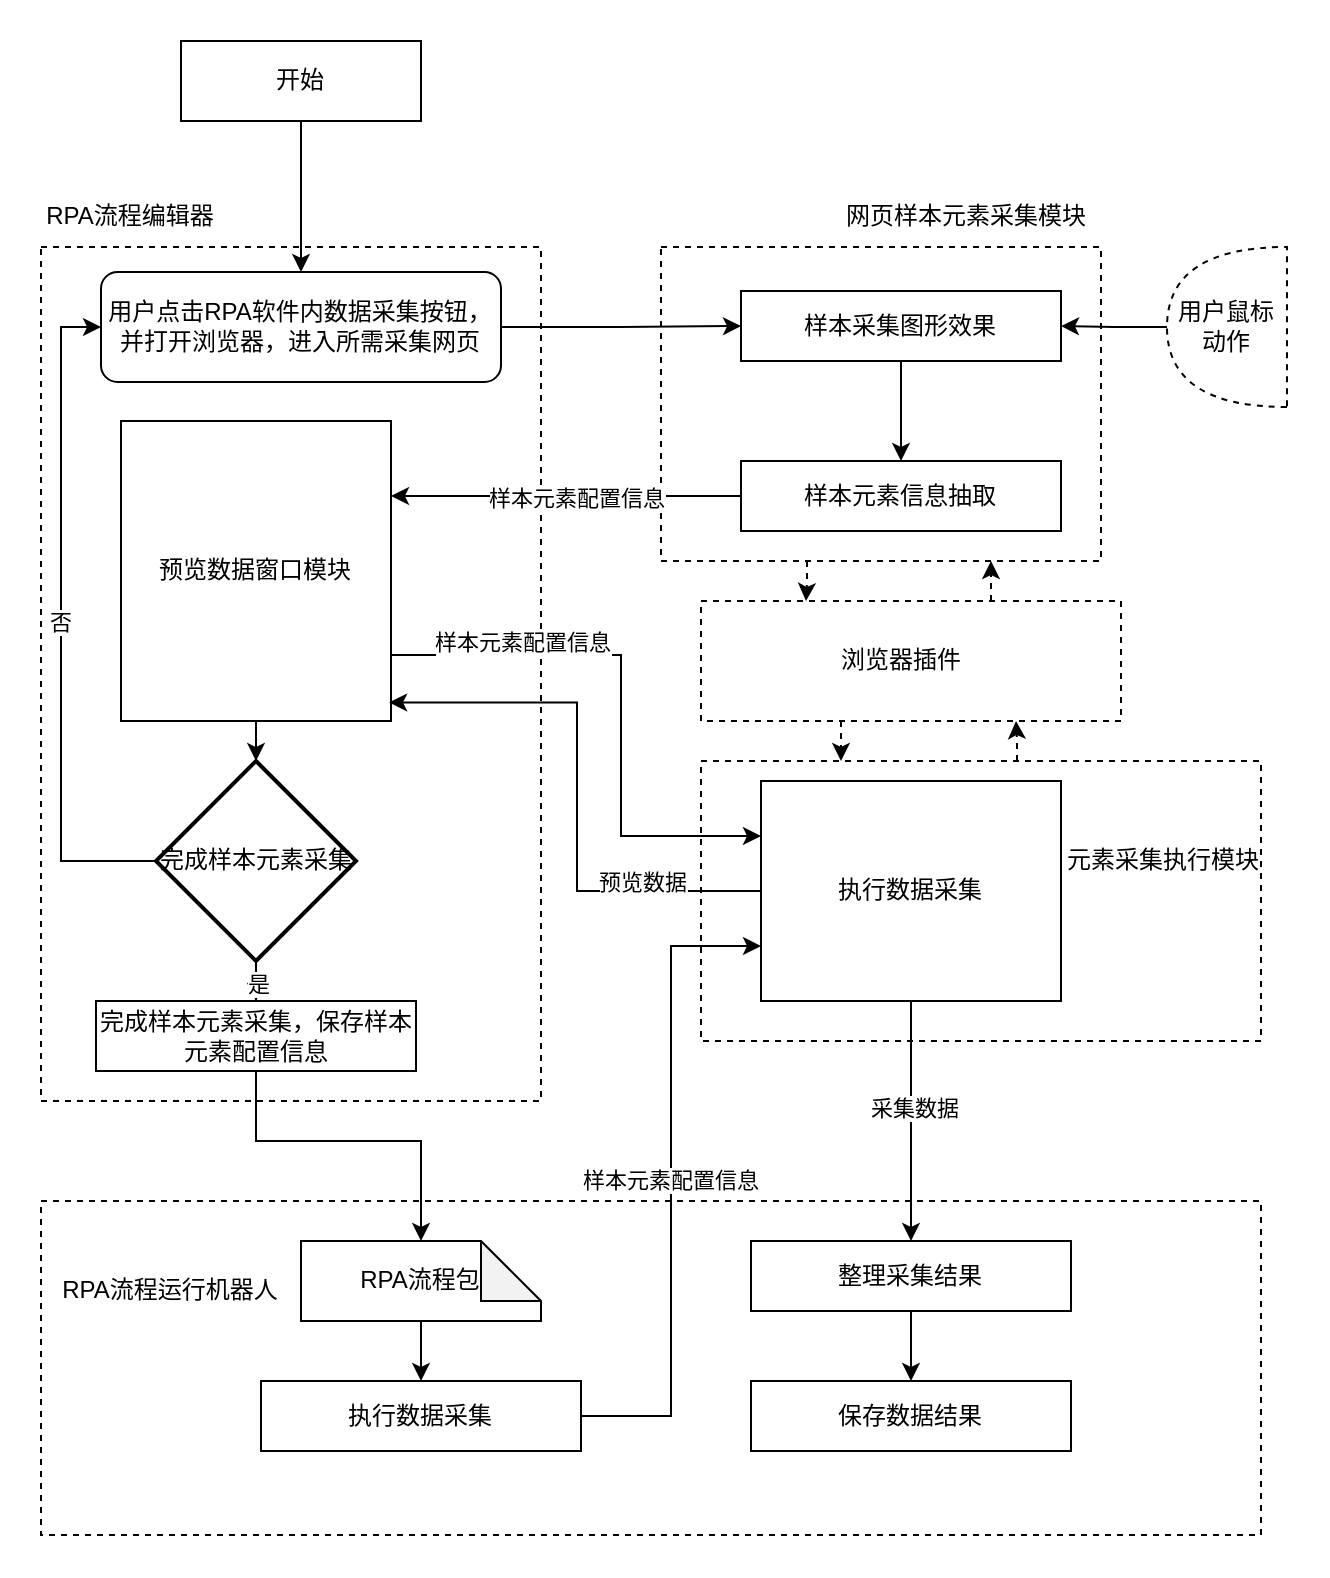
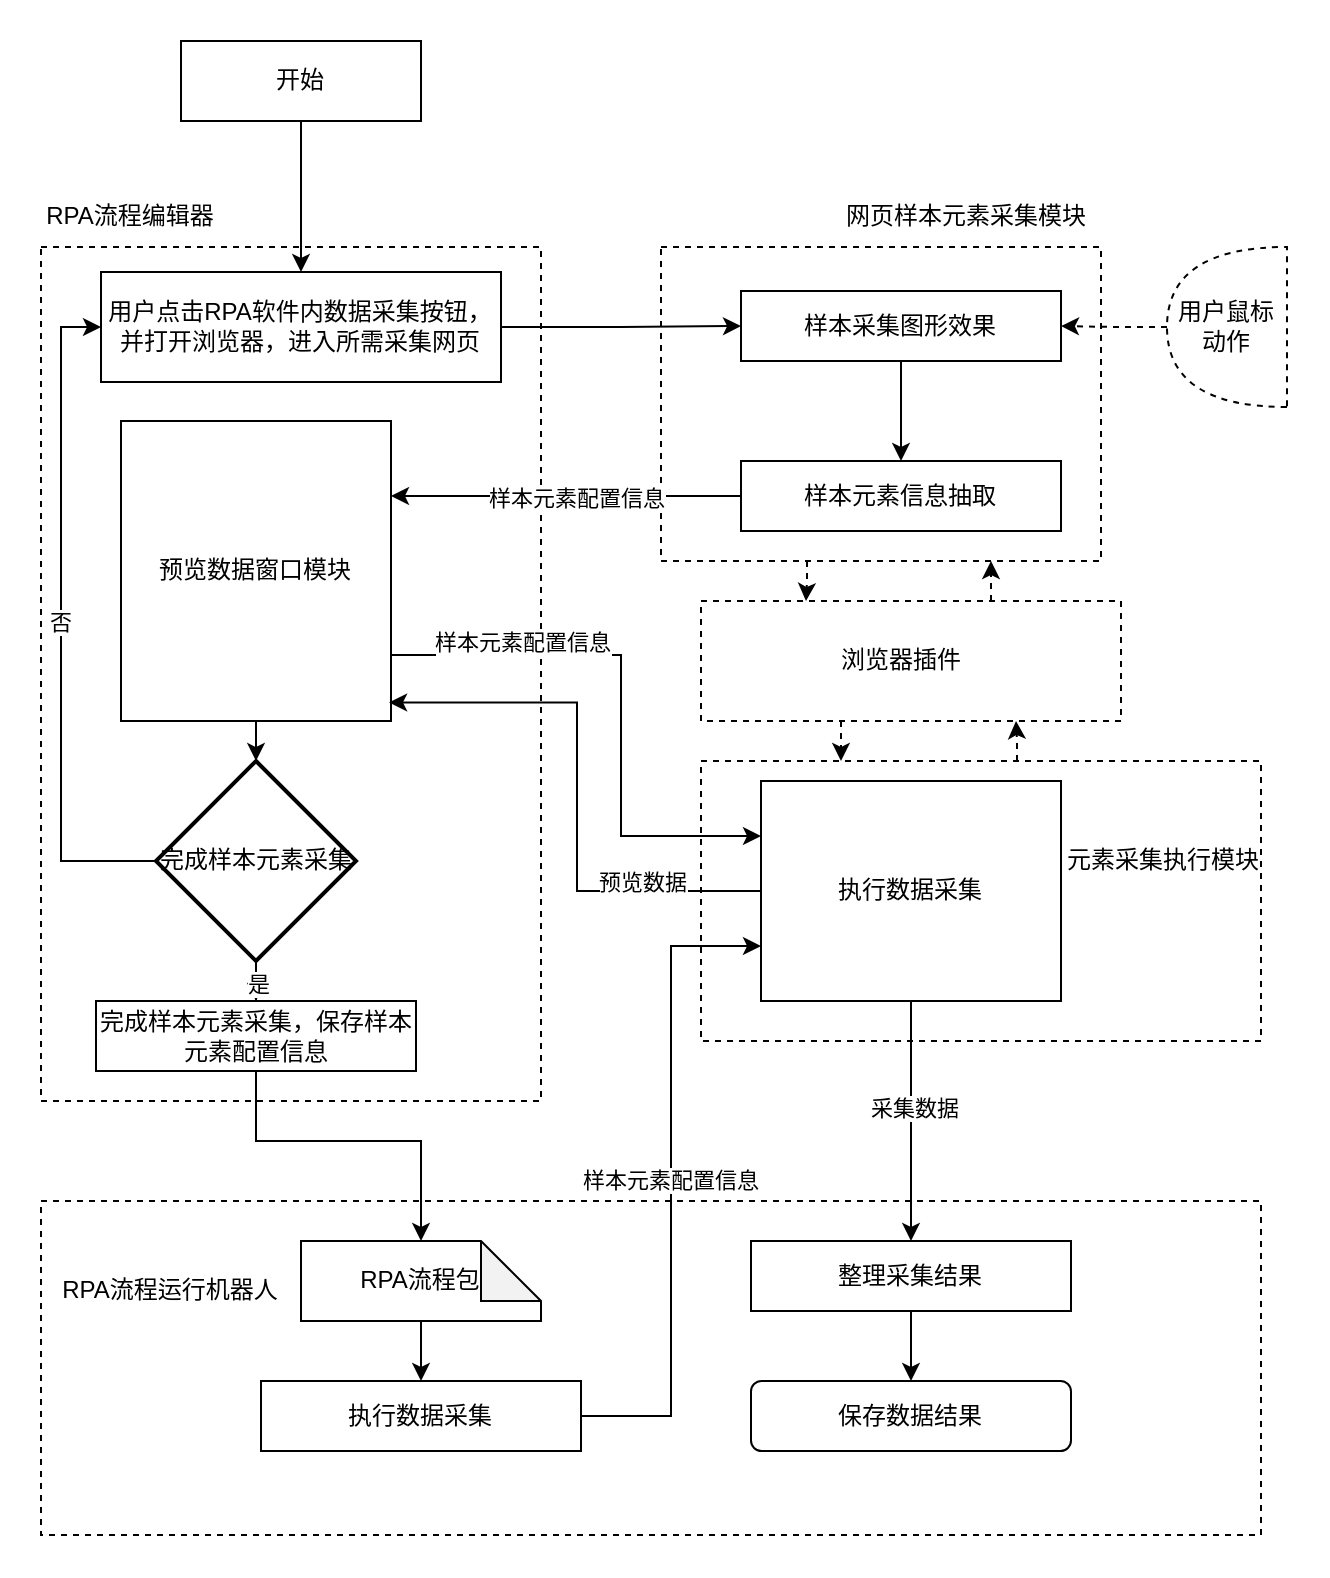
node "用户点击RPA软件内数据采集按钮，并打开浏览器，进入所需采集网页": shape rounded rectangle -> rectangle
edge "用户鼠标动作" -> "样本采集图形效果": style solid -> dashed
node "保存数据结果": shape rectangle -> rounded rectangle
